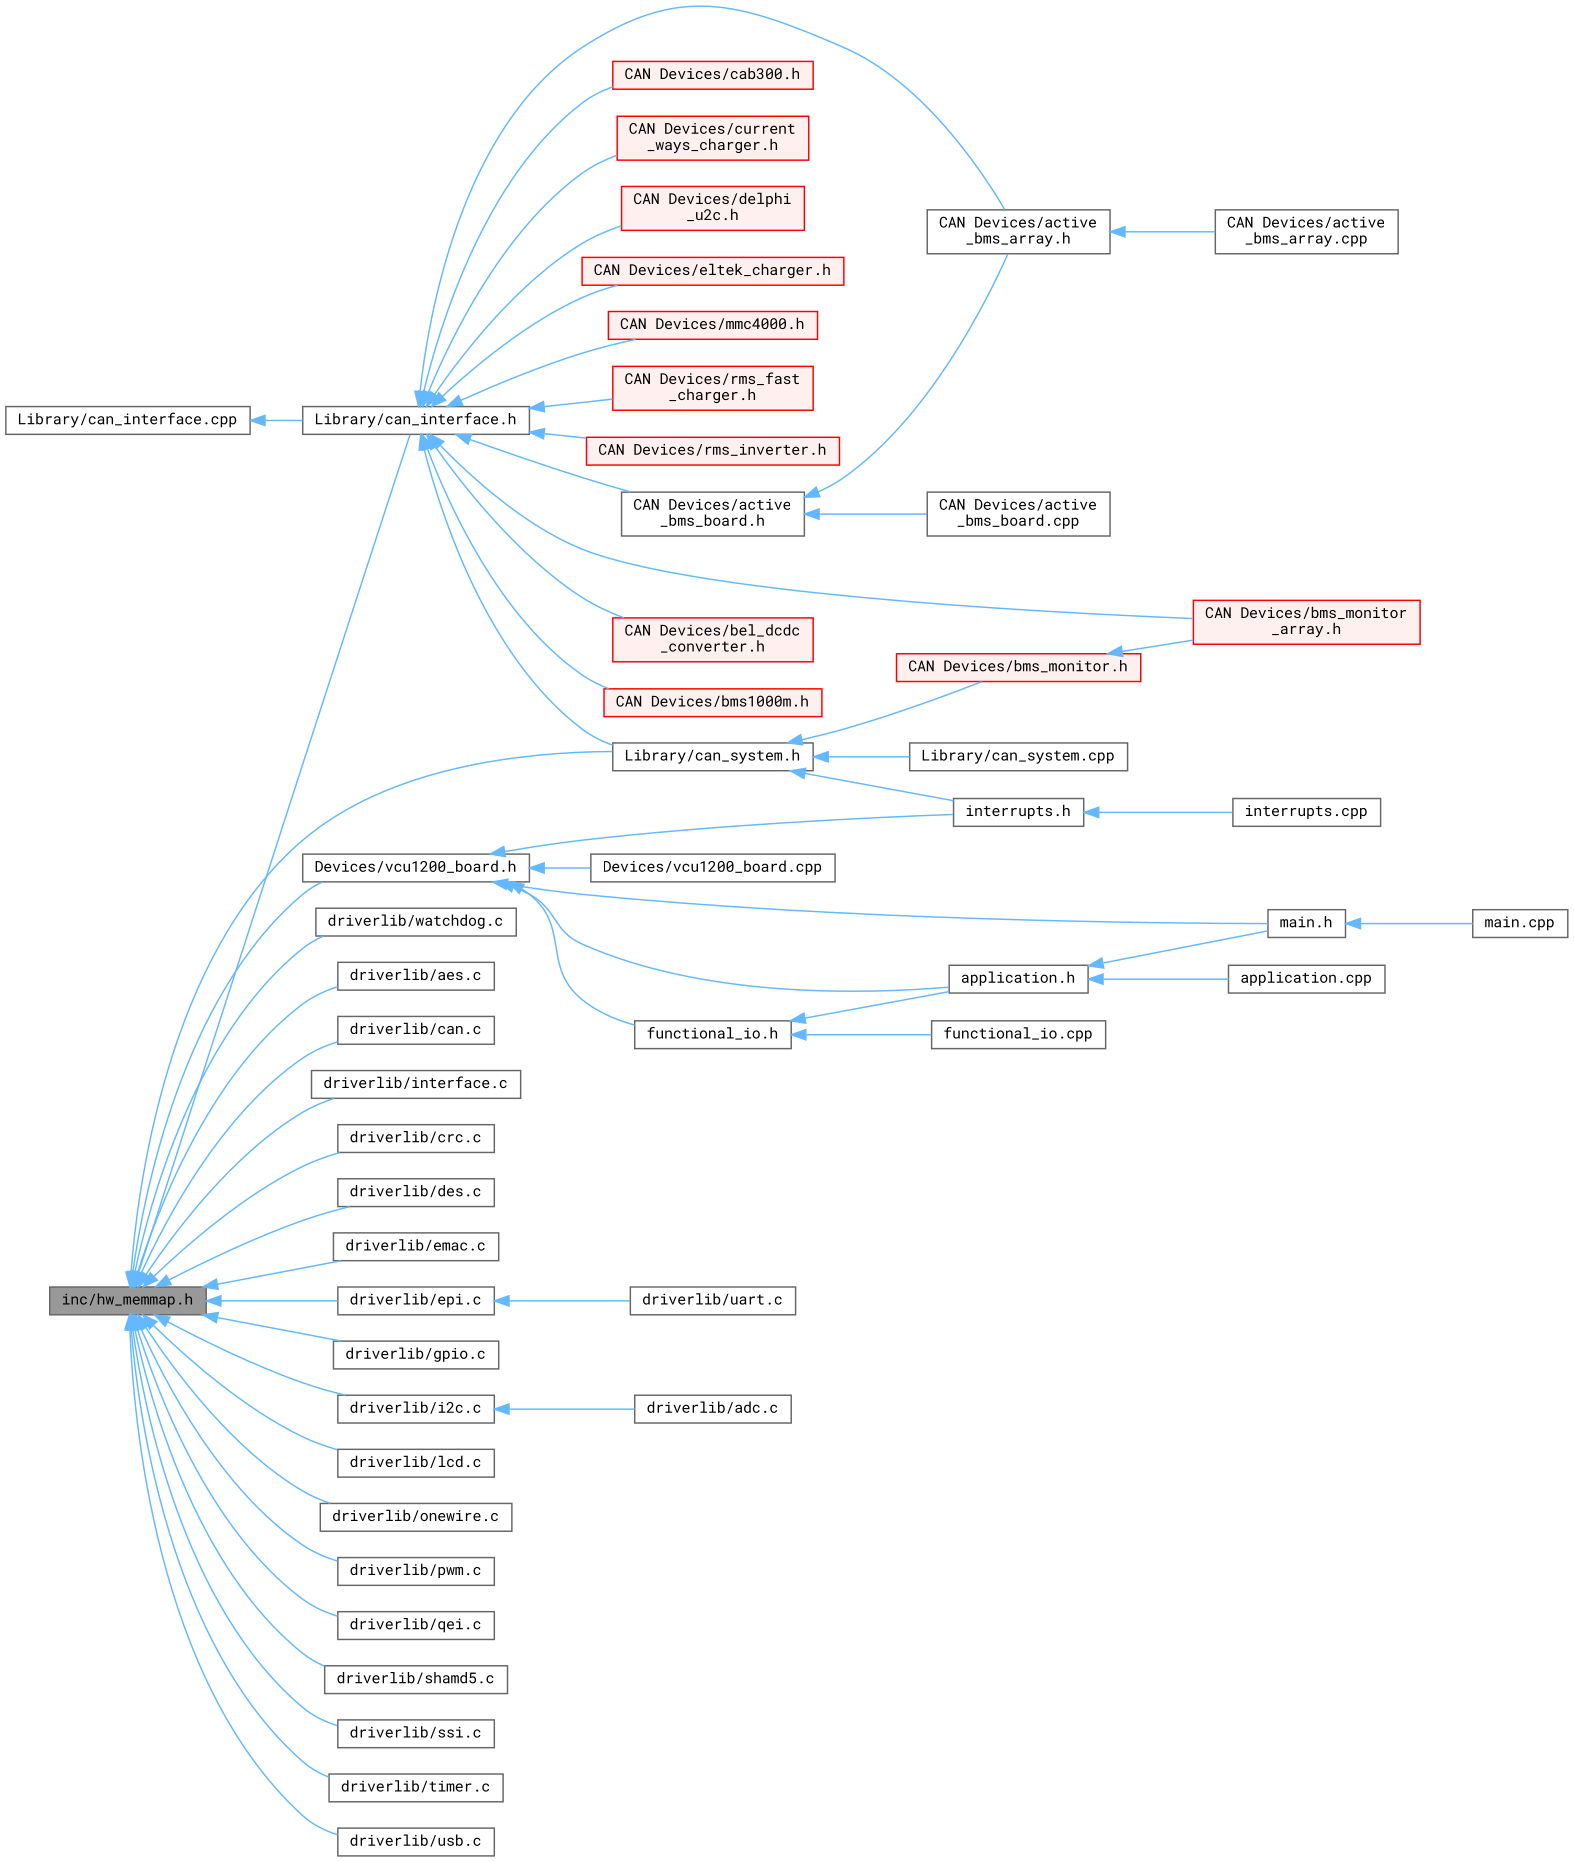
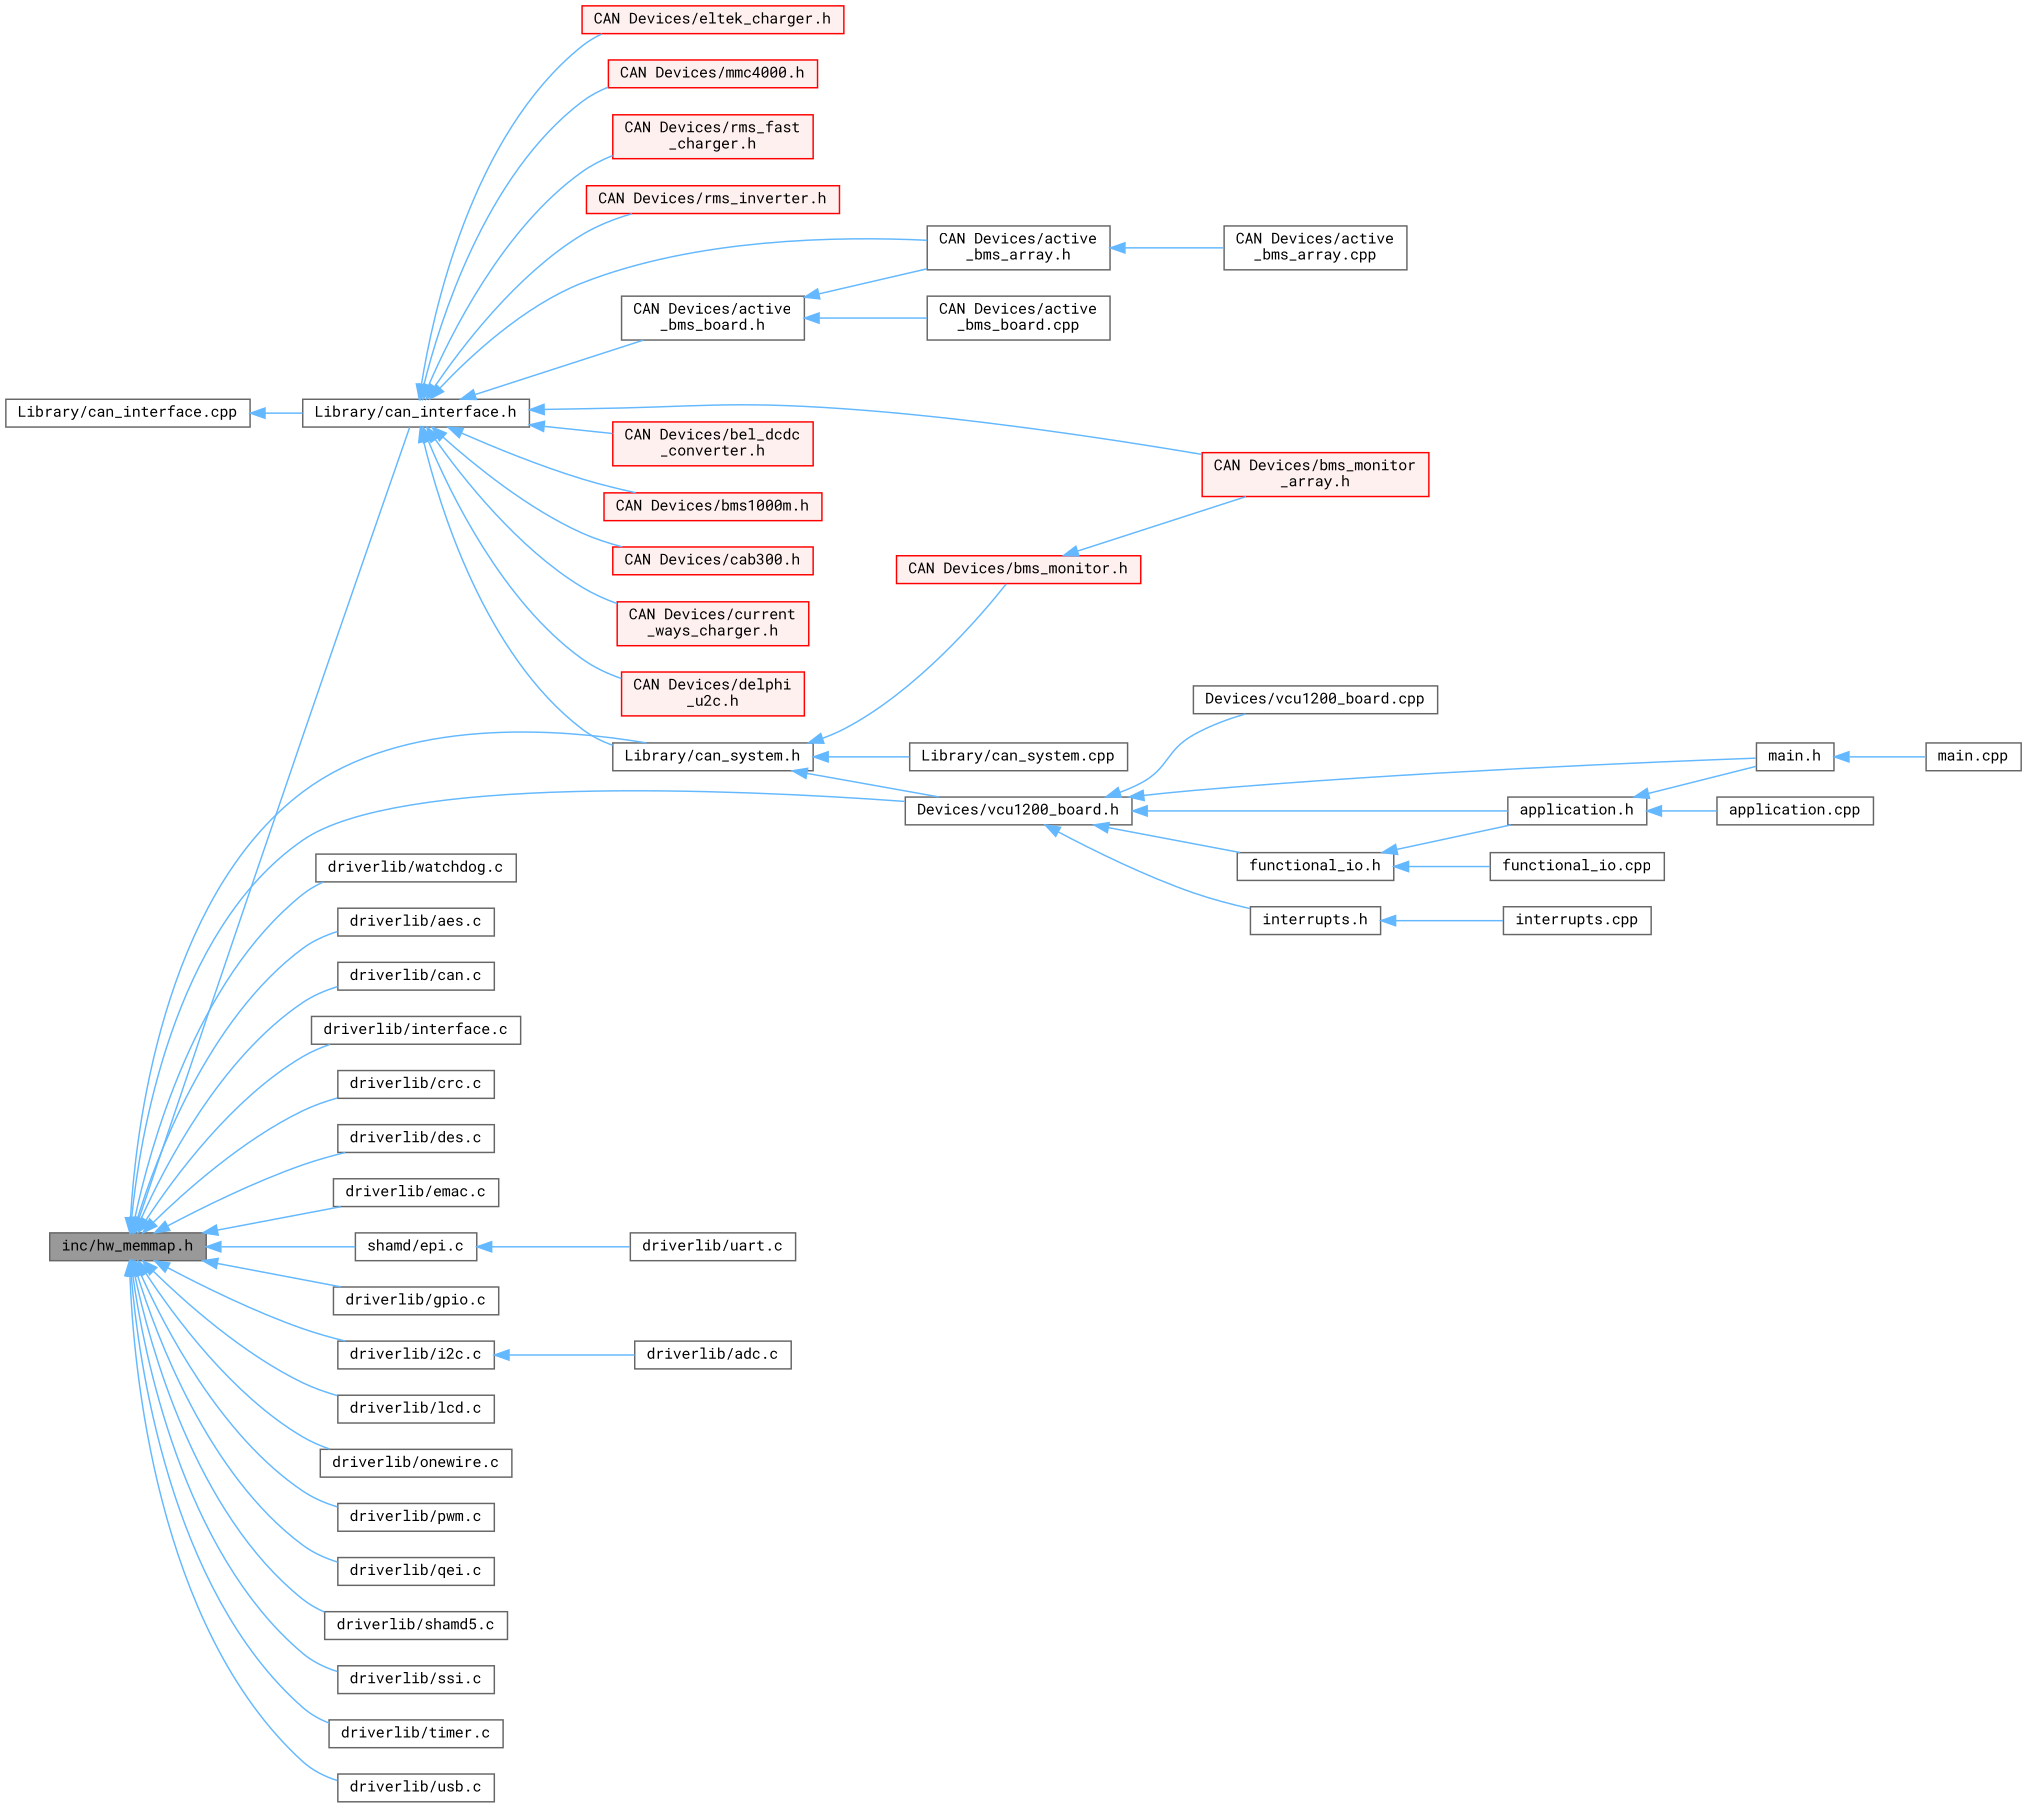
edge "interrupts.h" -> "Library/can_system.h": now "Devices/vcu1200_board.h" -> "Library/can_system.h"
node "driverlib/epi.c": label "driverlib/epi.c" -> "shamd/epi.c"
